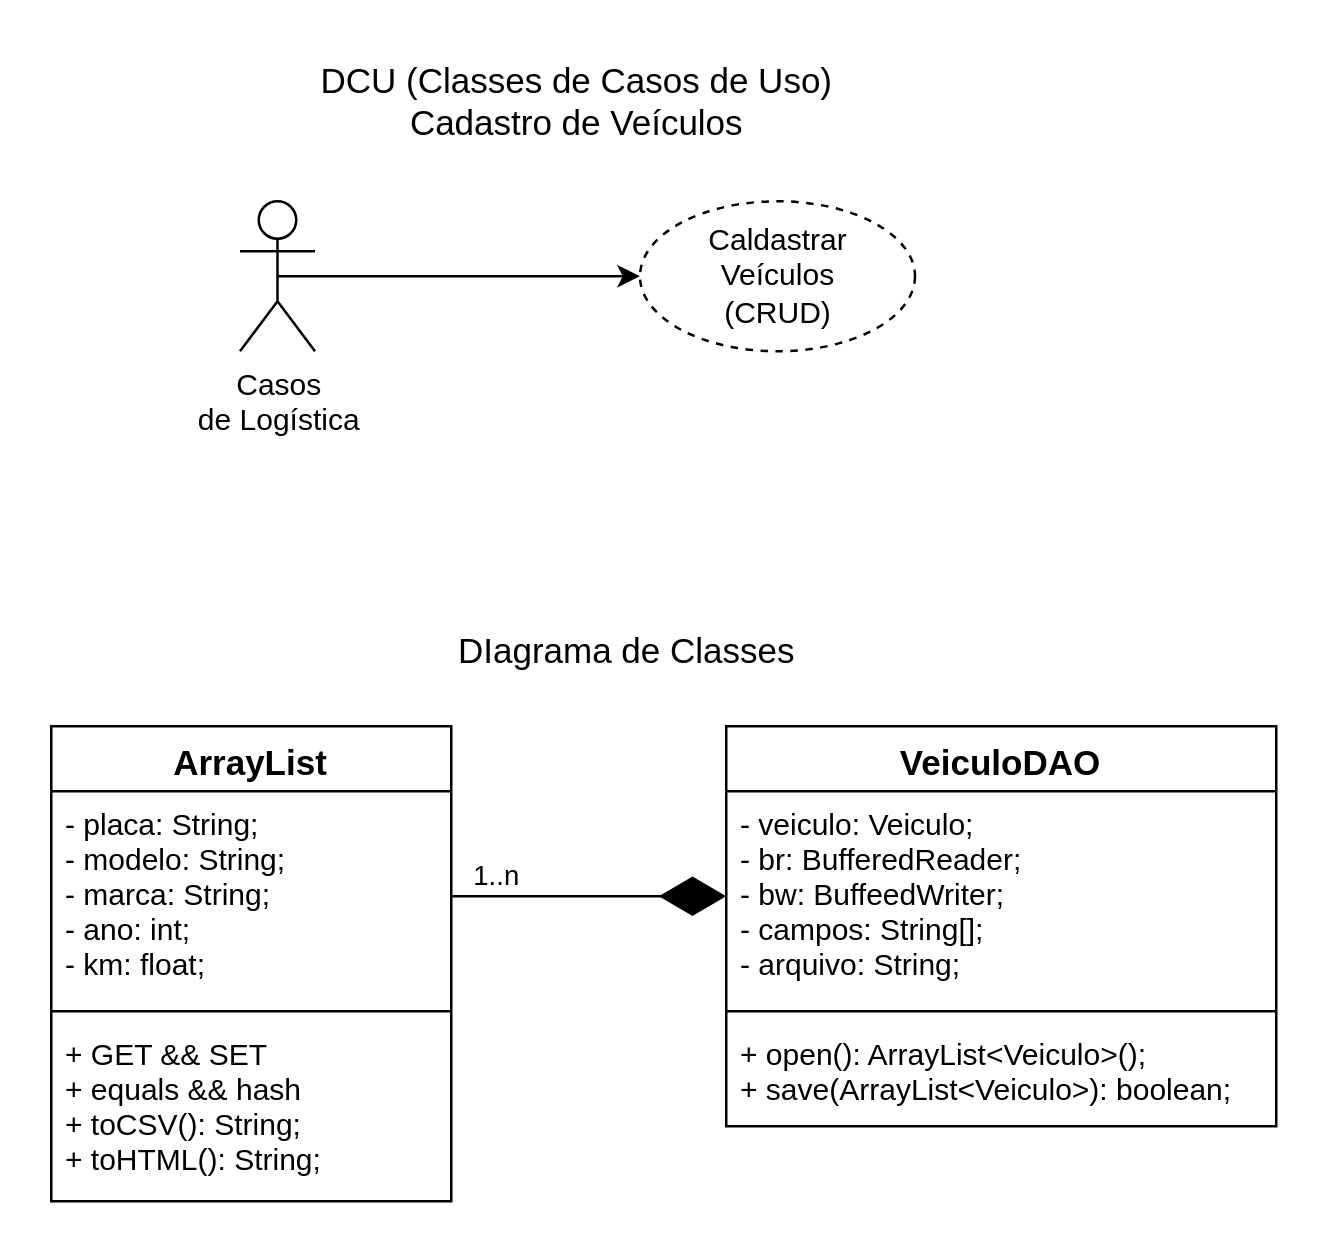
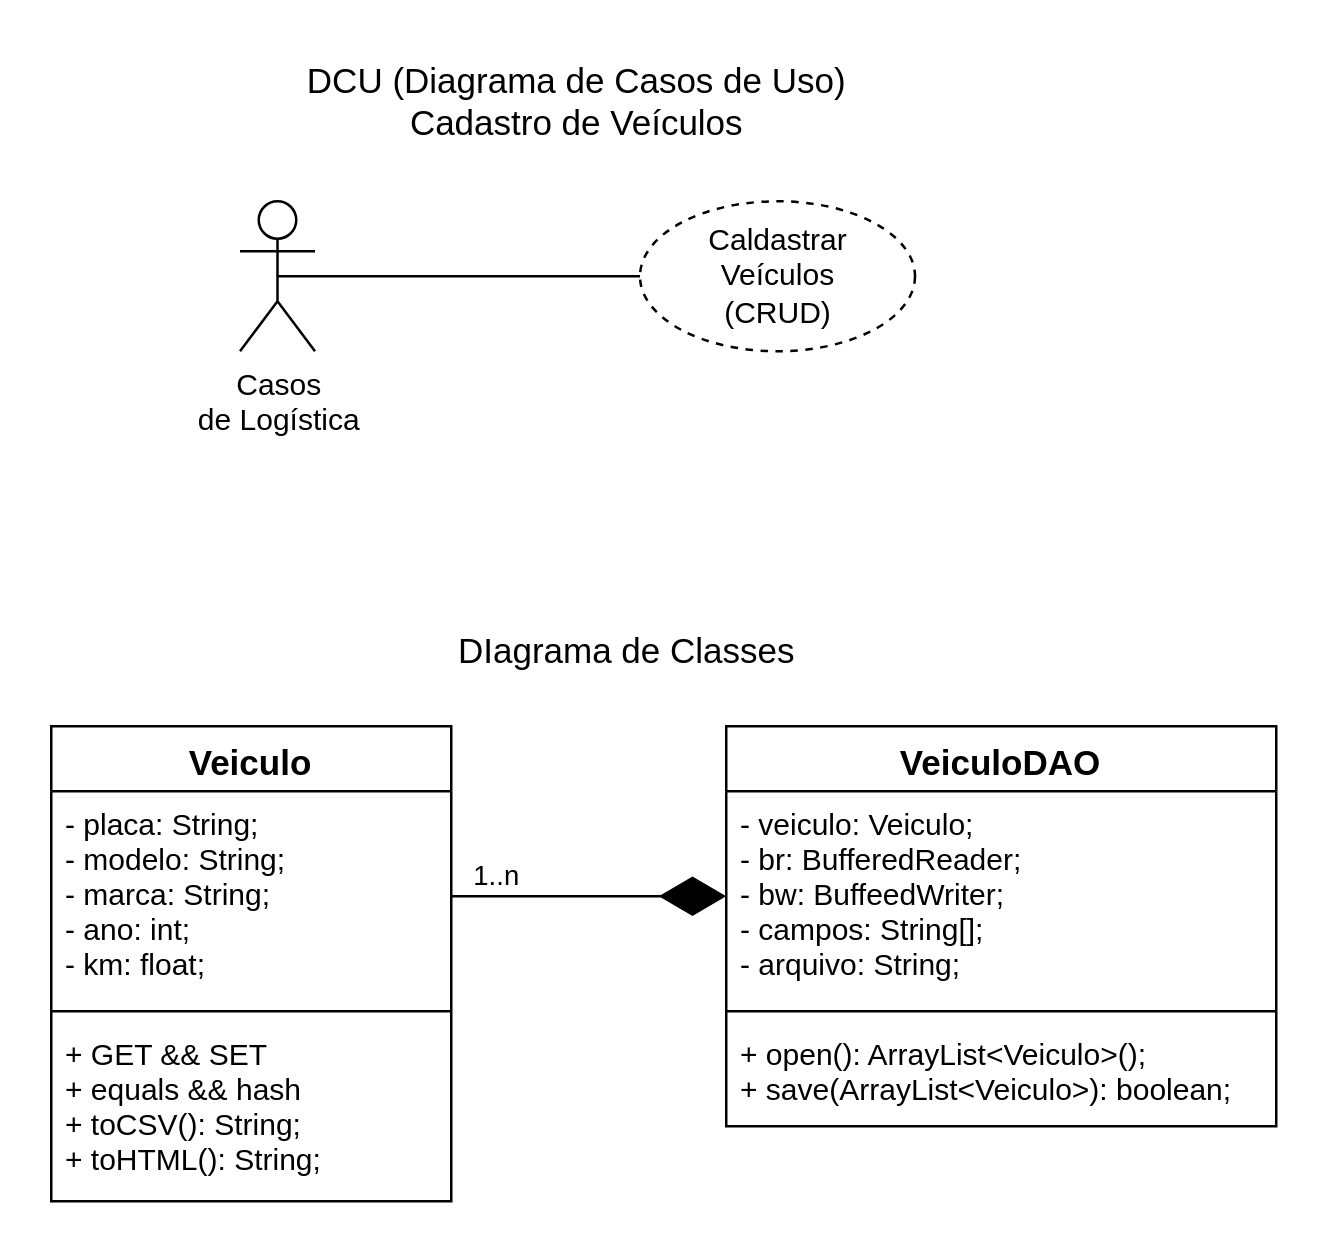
node "DCU (Classes de Casos de Uso)Cadastro de Veículos": label "DCU (Classes de Casos de Uso)Cadastro de Veículos" -> "DCU (Diagrama de Casos de Uso)Cadastro de Veículos"
edge "Casos de Logística" -> "Caldastrar Veículos (CRUD)": arrowhead classic -> none
node "ArrayList": label "ArrayList" -> "Veiculo"
